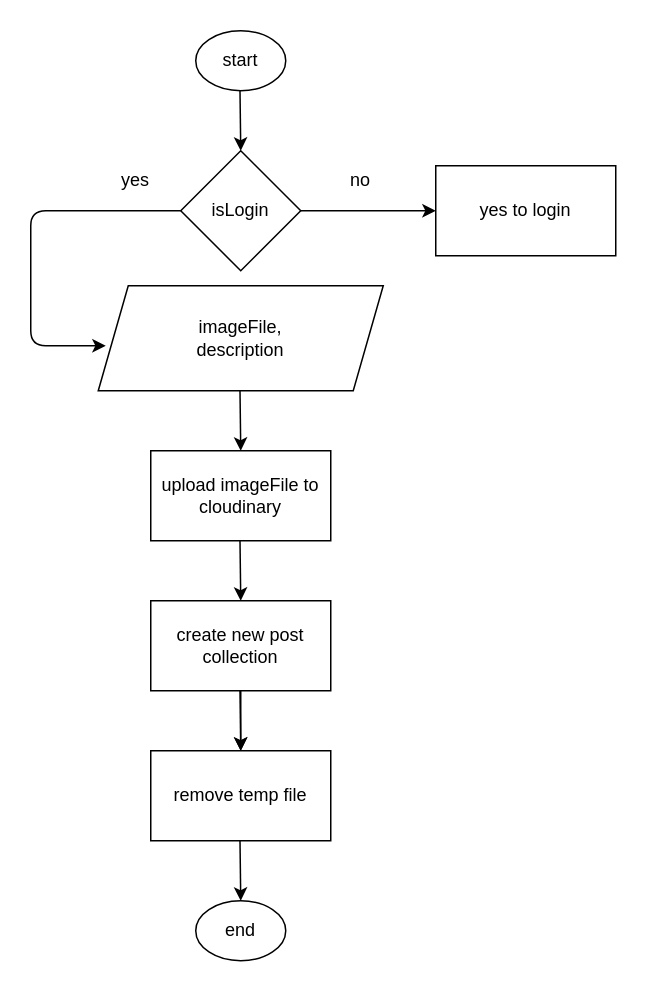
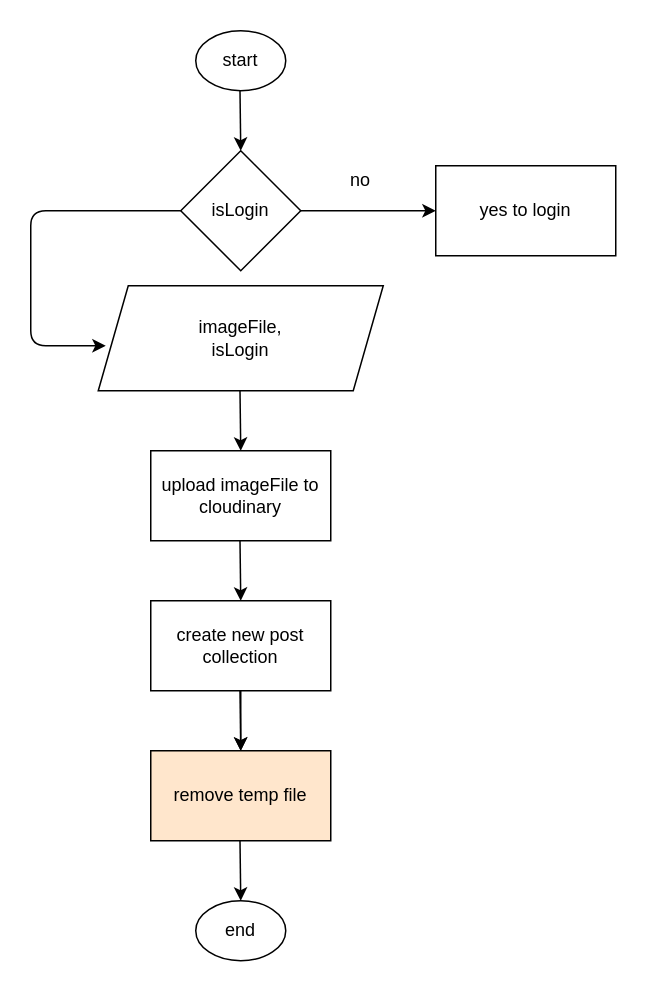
node "yes": removed
node "imageFile, description": label "imageFile, description" -> "imageFile, isLogin"
node "remove temp file": fillcolor #ffffff -> #ffe6cc
